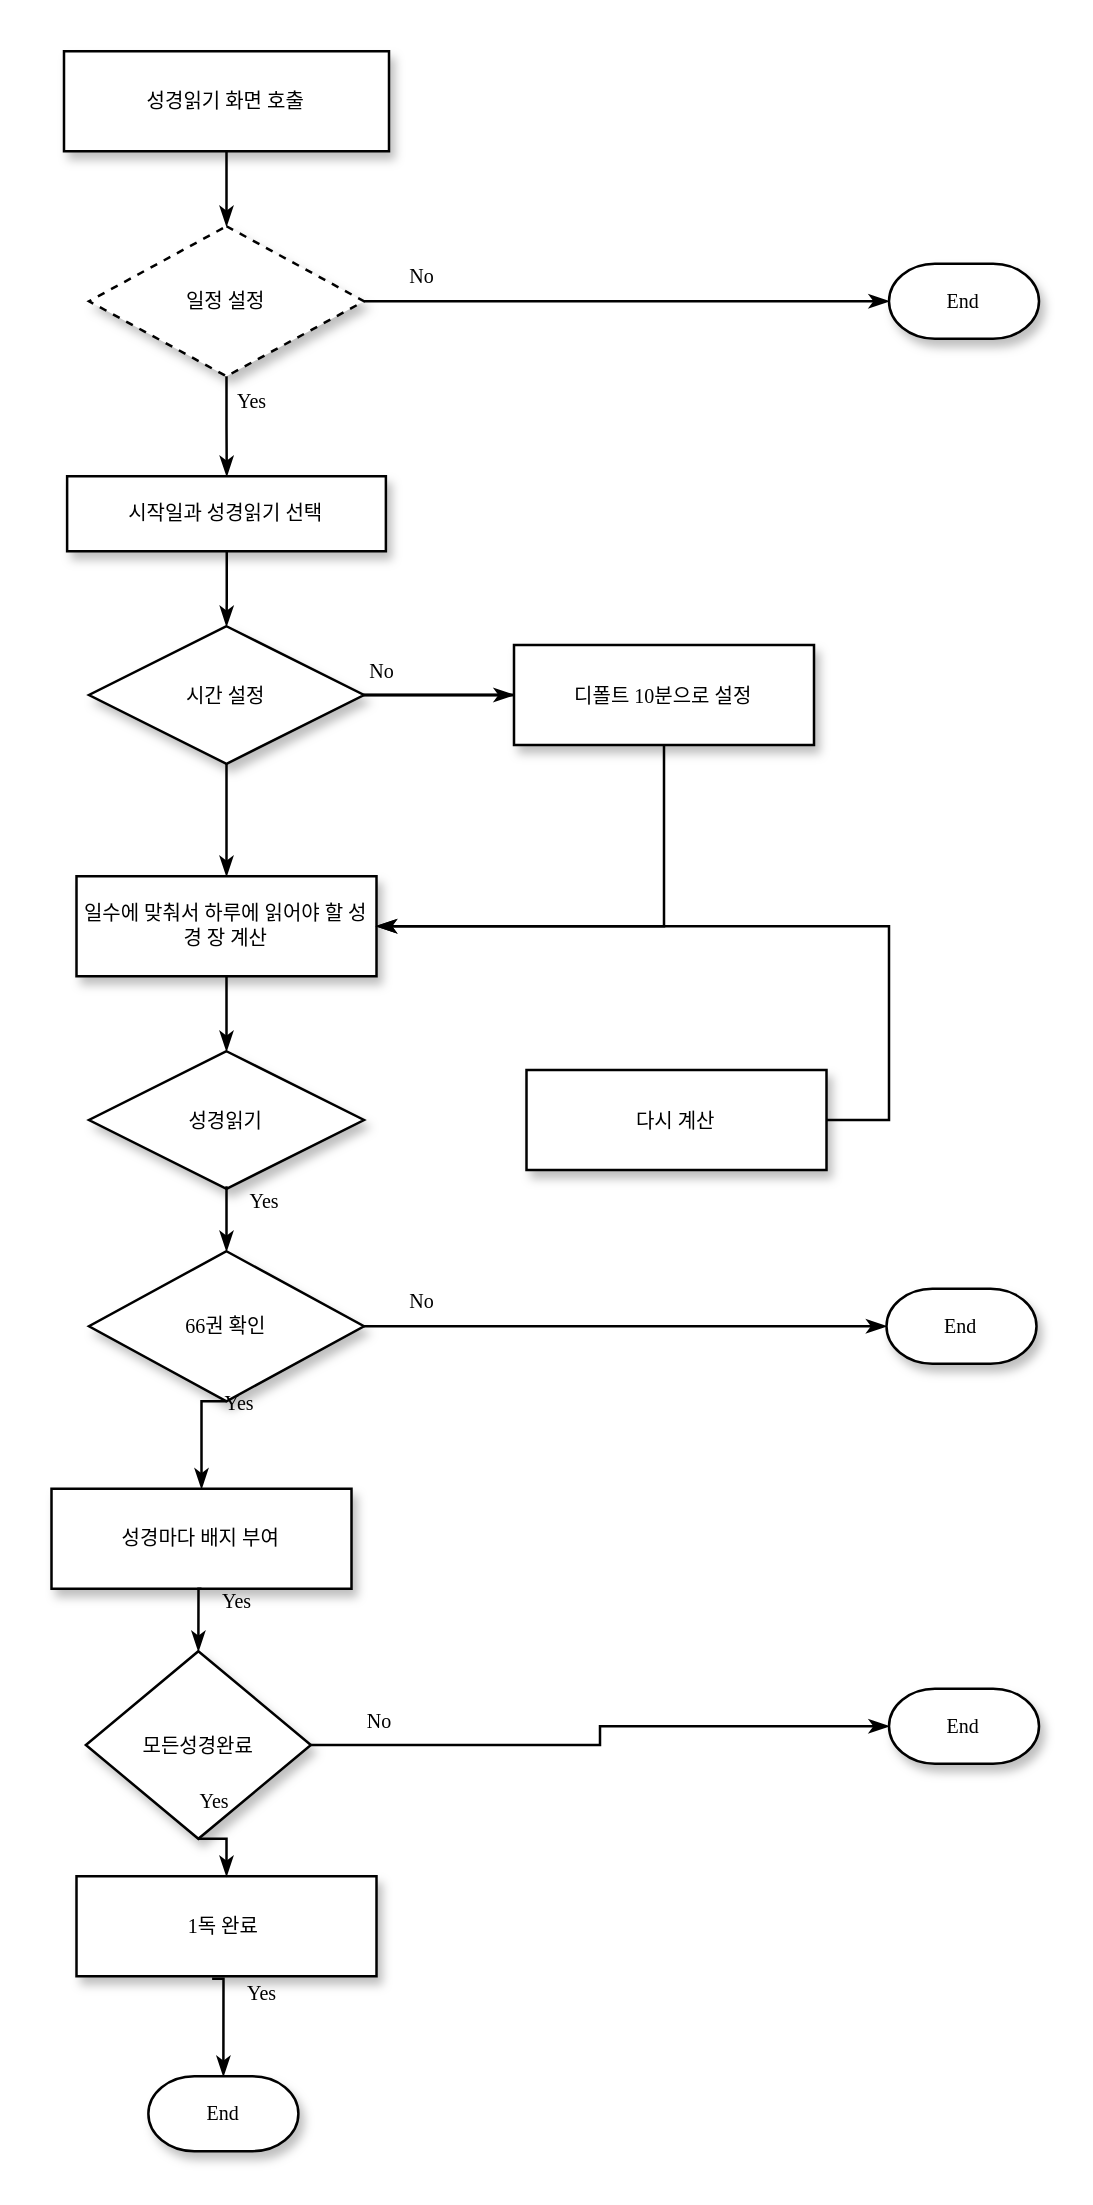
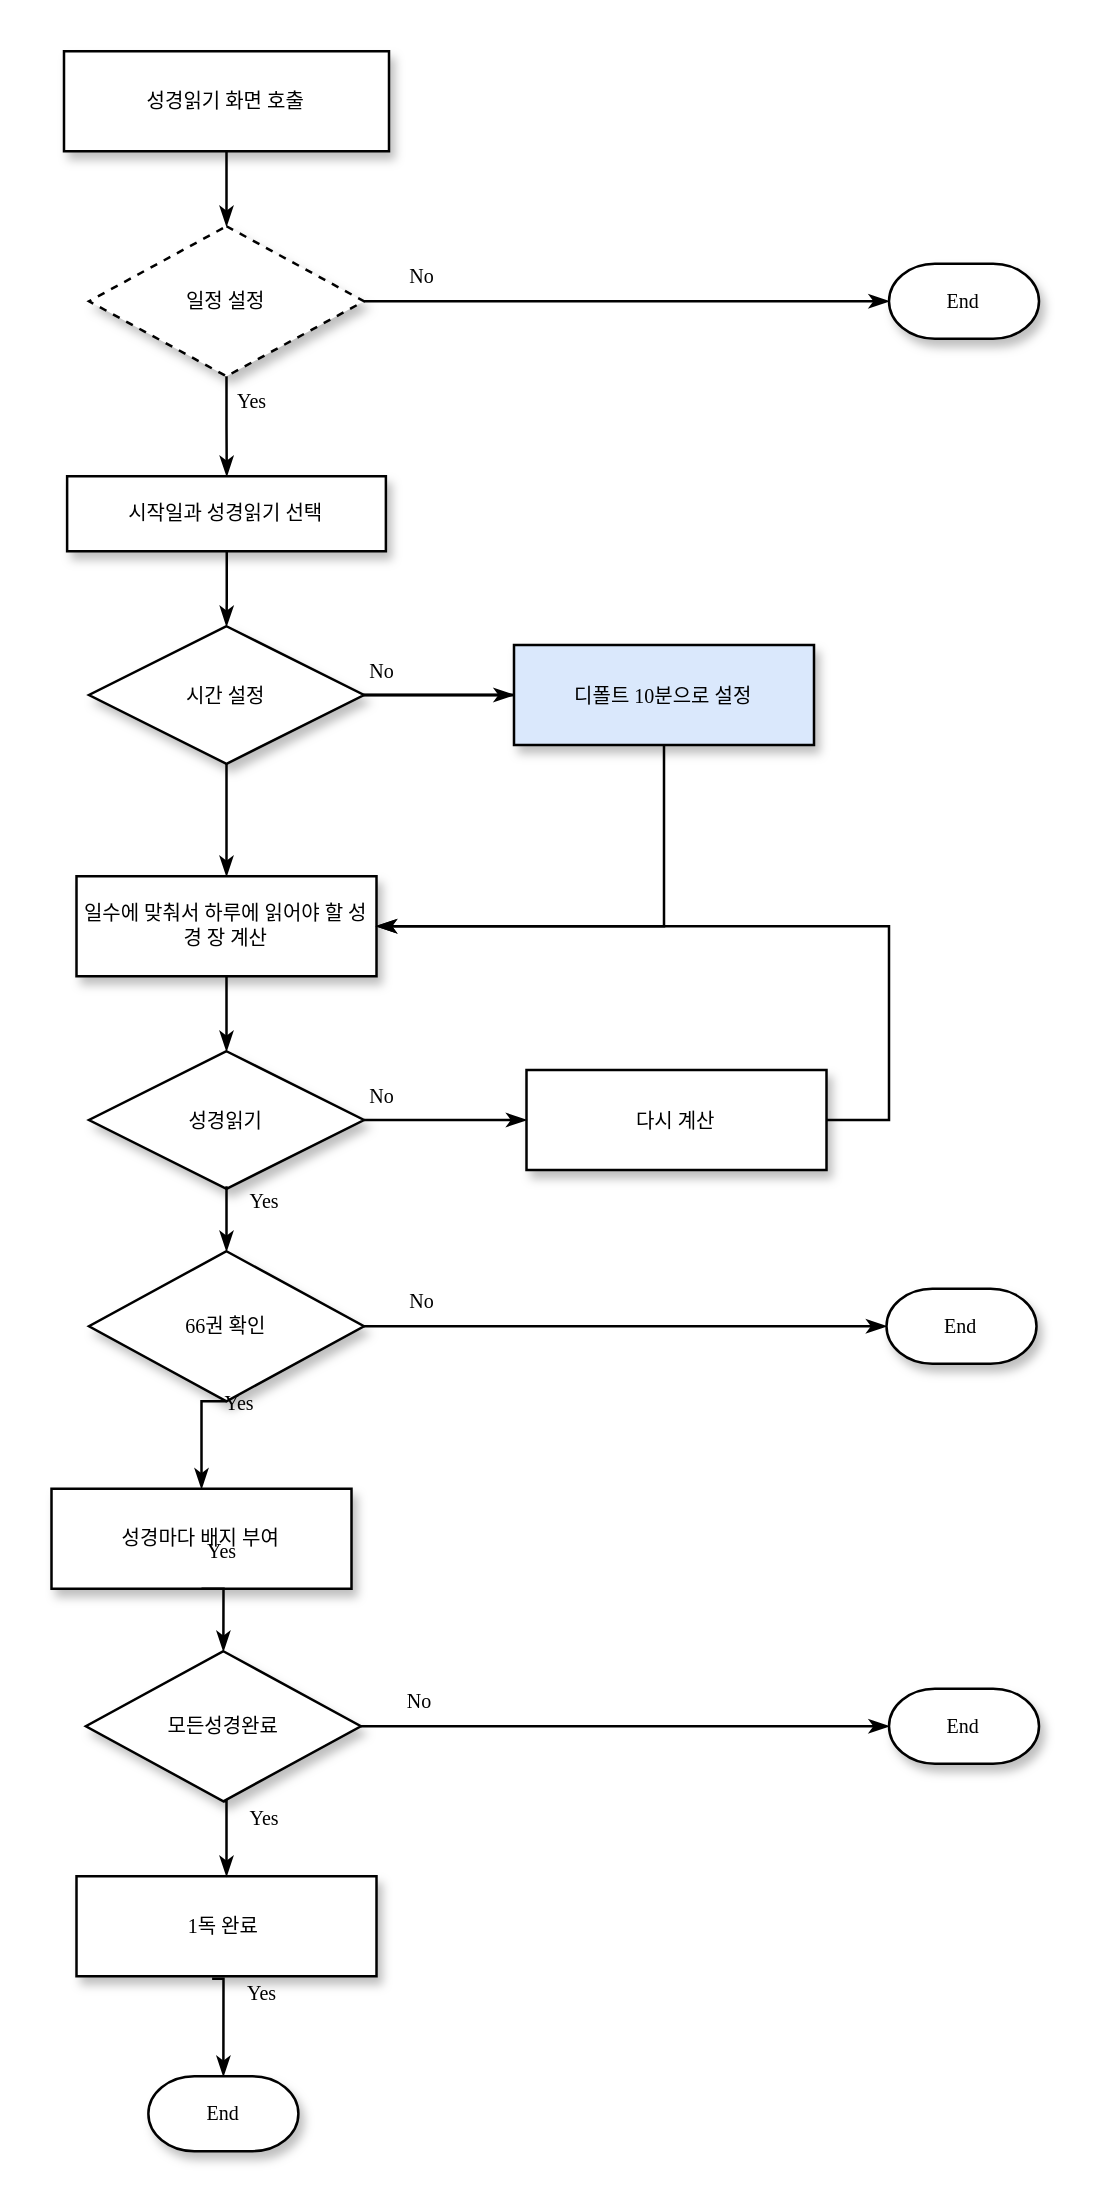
node "디폴트 10분으로 설정": fillcolor #ffffff -> #dae8fc
edge "성경읽기" -> "다시 계산": added, label "No"
node "모든성경완료": size 225x188 -> 275x150
